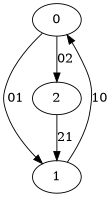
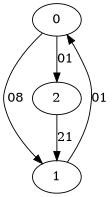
edge "0" -> "2": label "02" -> "01"
edge "0" -> "1": label "01" -> "08"
edge "1" -> "0": label "10" -> "01"
